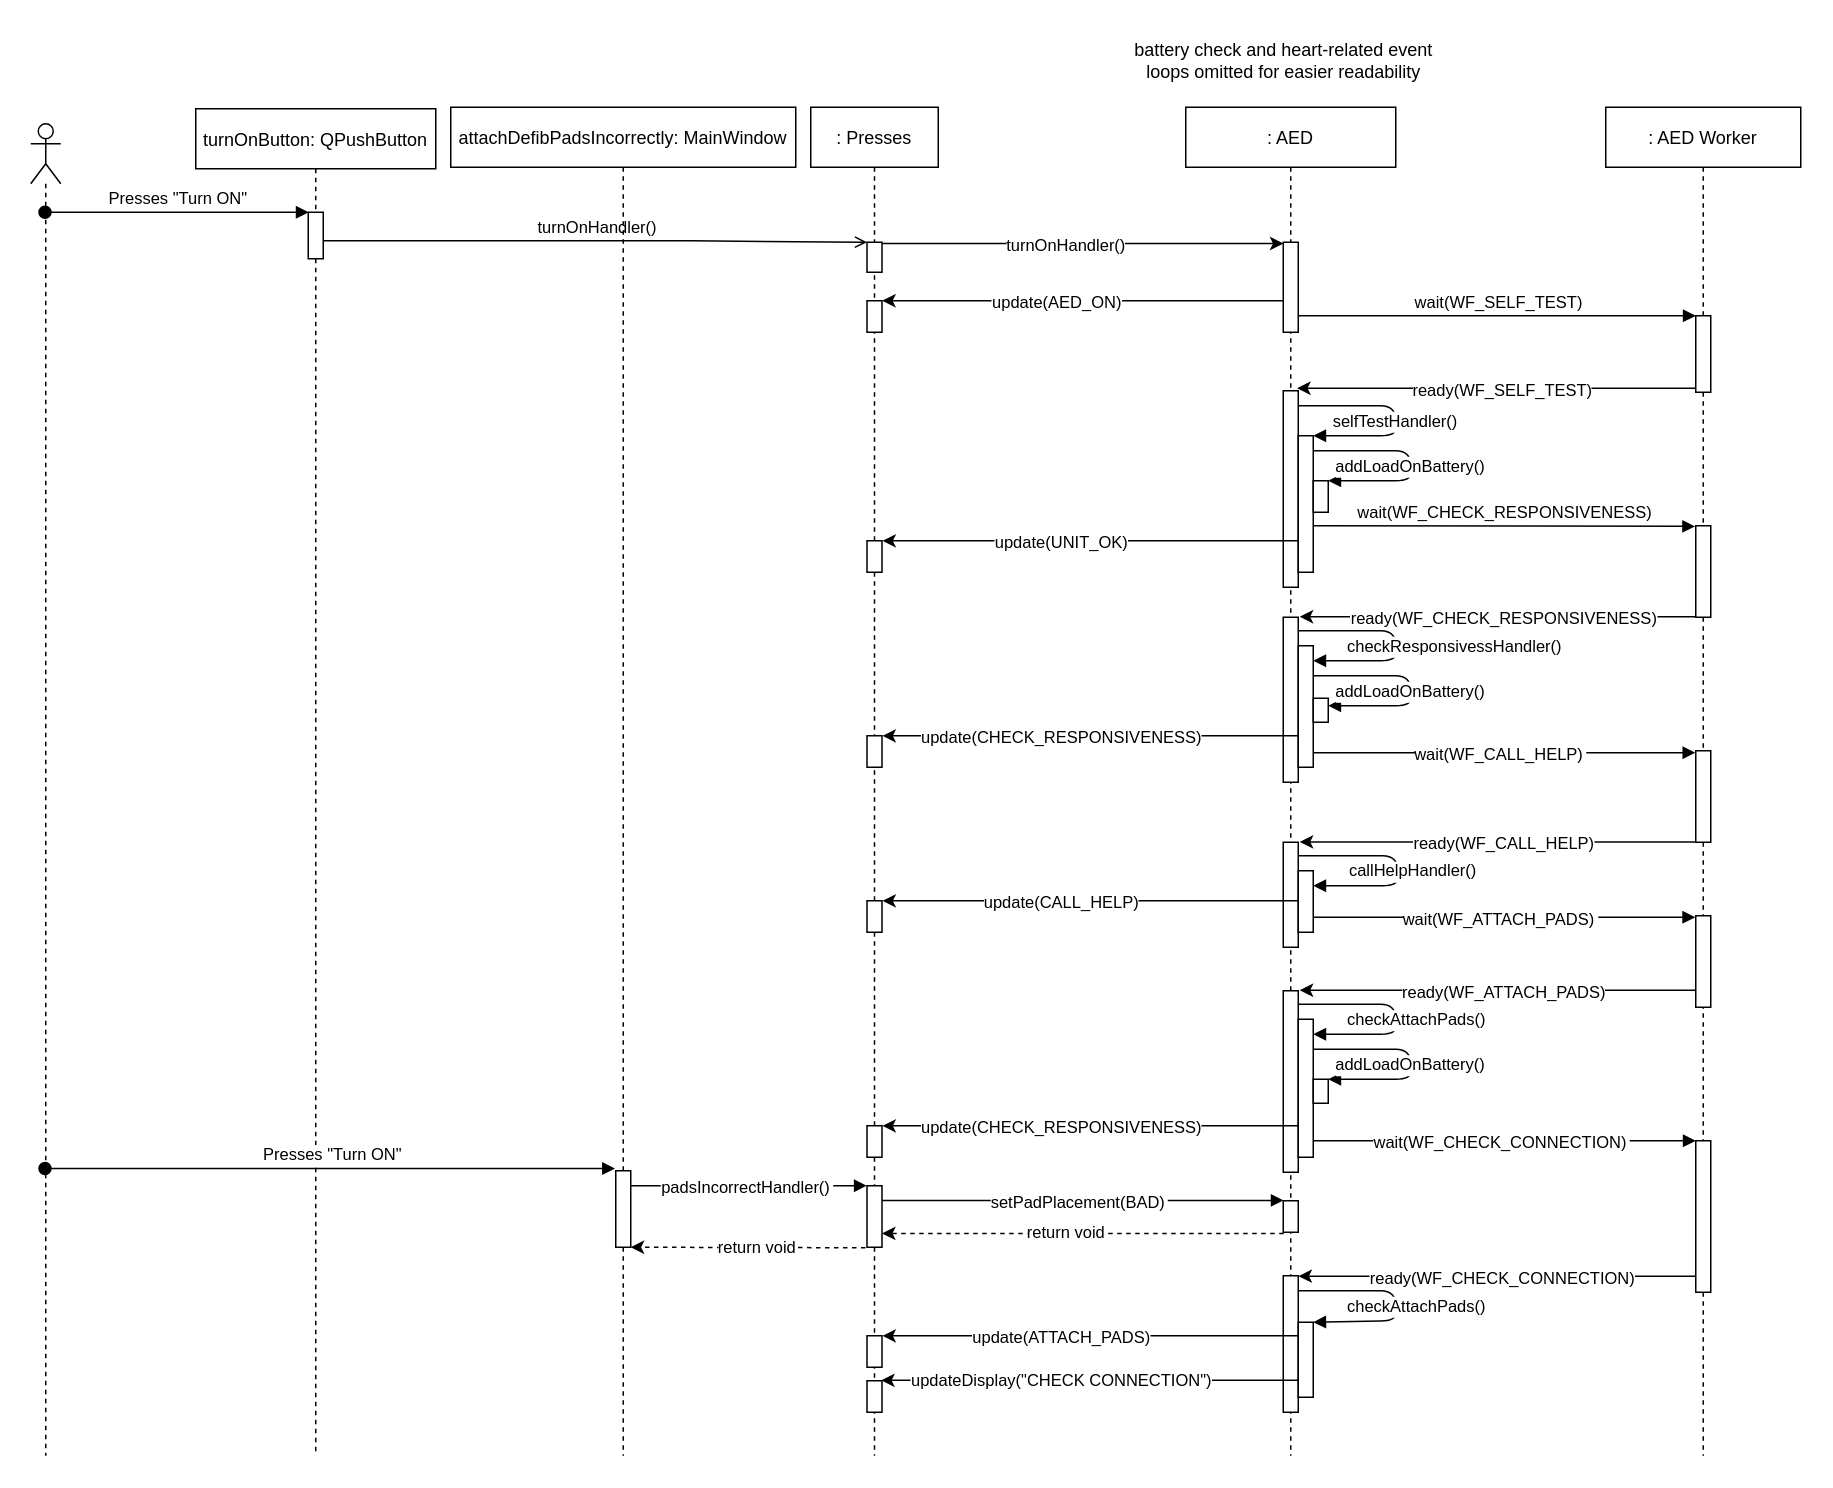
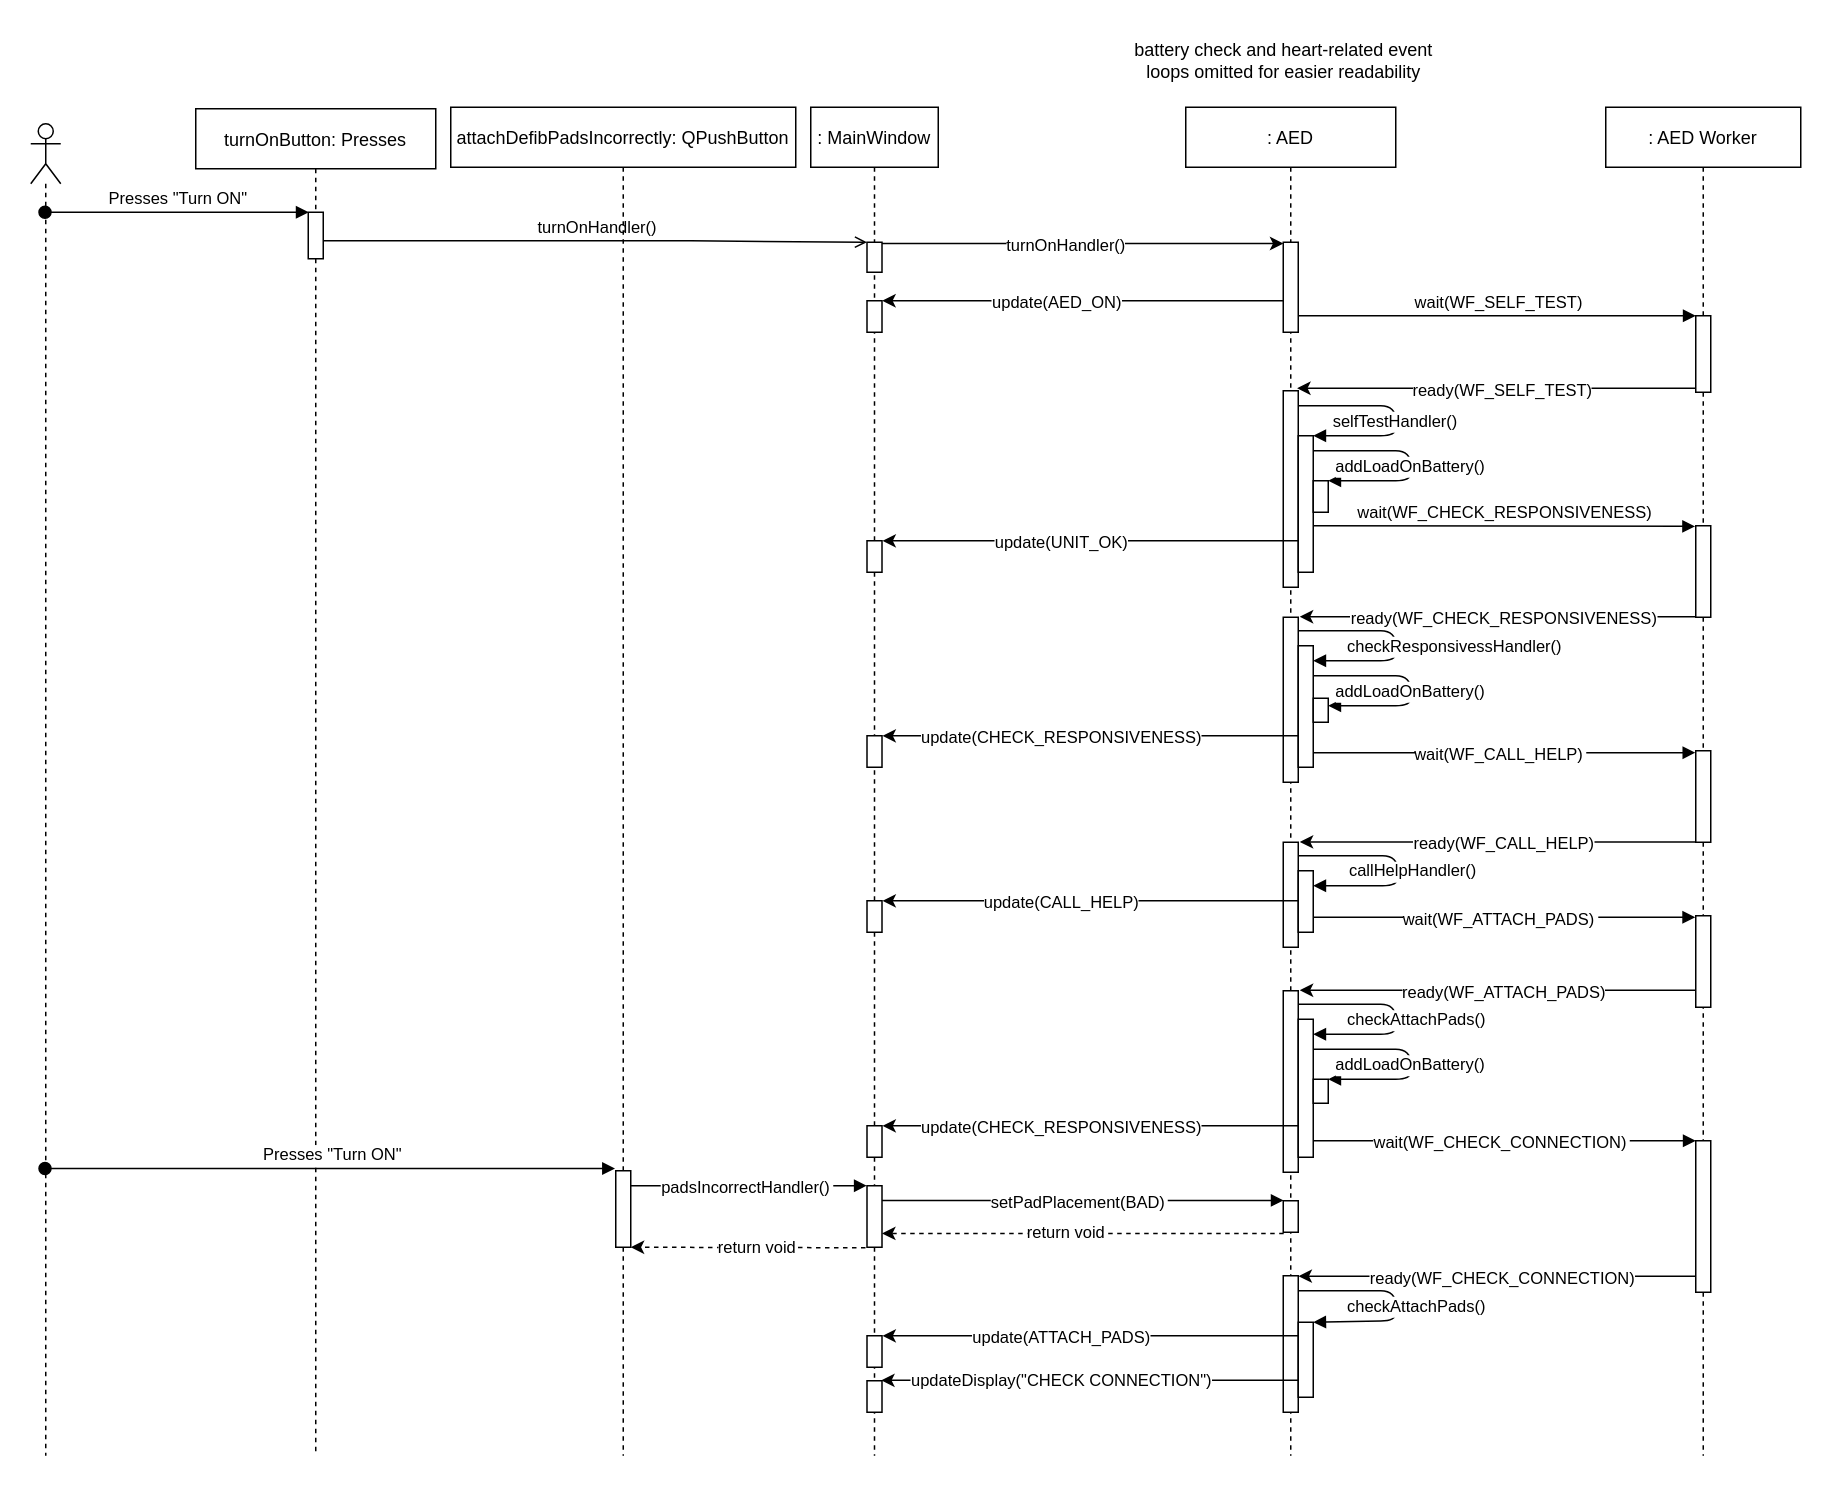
node "attachDefibPadsIncorrectly: MainWindow": label "attachDefibPadsIncorrectly: MainWindow" -> "attachDefibPadsIncorrectly: QPushButton"
node ": Presses": label ": Presses" -> ": MainWindow"
node "turnOnButton: QPushButton": label "turnOnButton: QPushButton" -> "turnOnButton: Presses"
